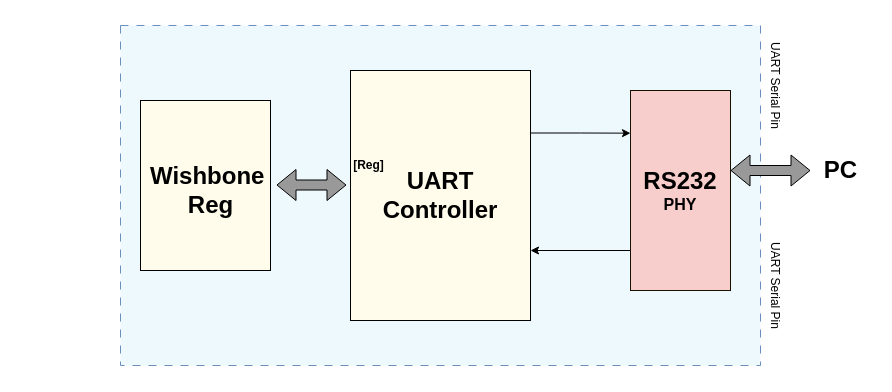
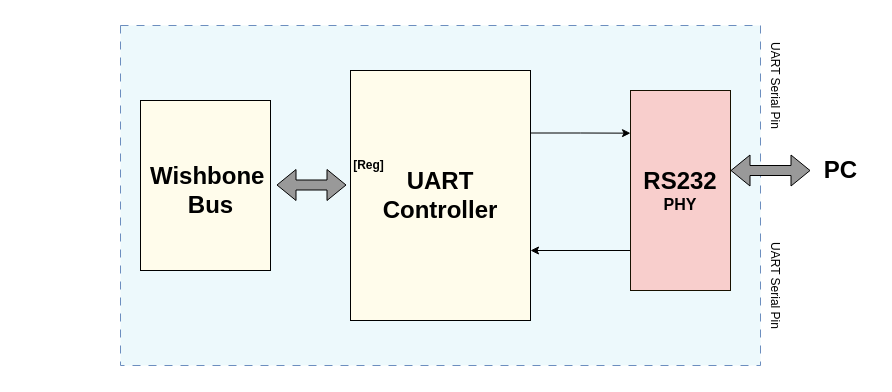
node "Wishbone Reg": label "Wishbone Reg" -> "Wishbone Bus"
